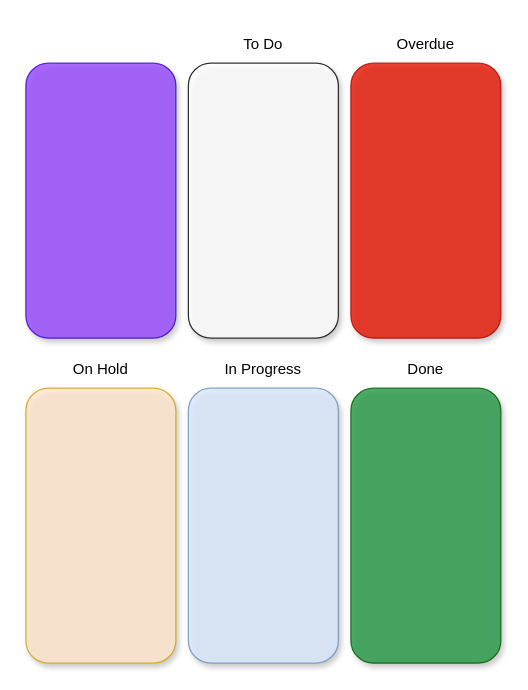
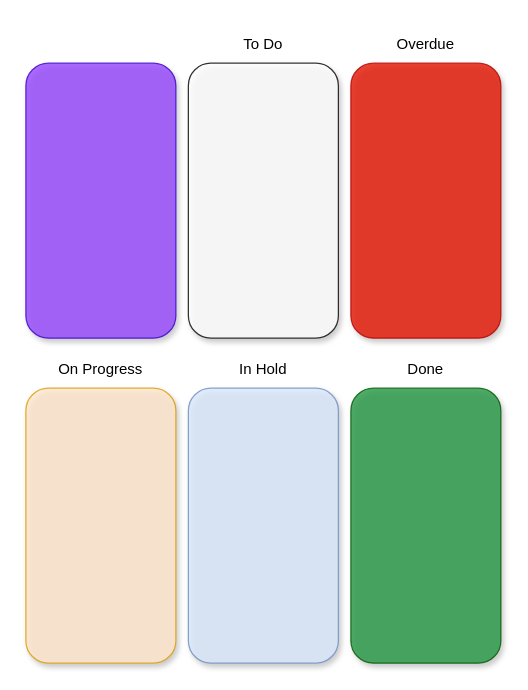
node "On Hold": label "On Hold" -> "On Progress"
node "In Progress": label "In Progress" -> "In Hold"
